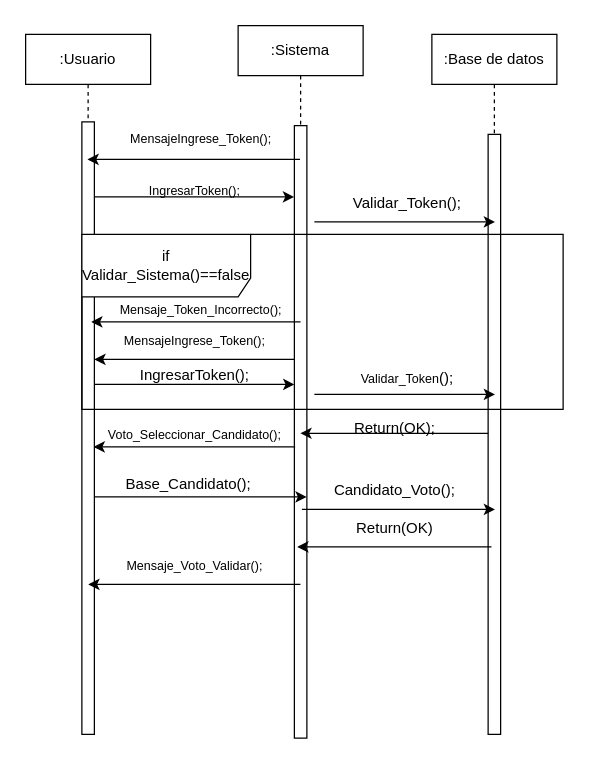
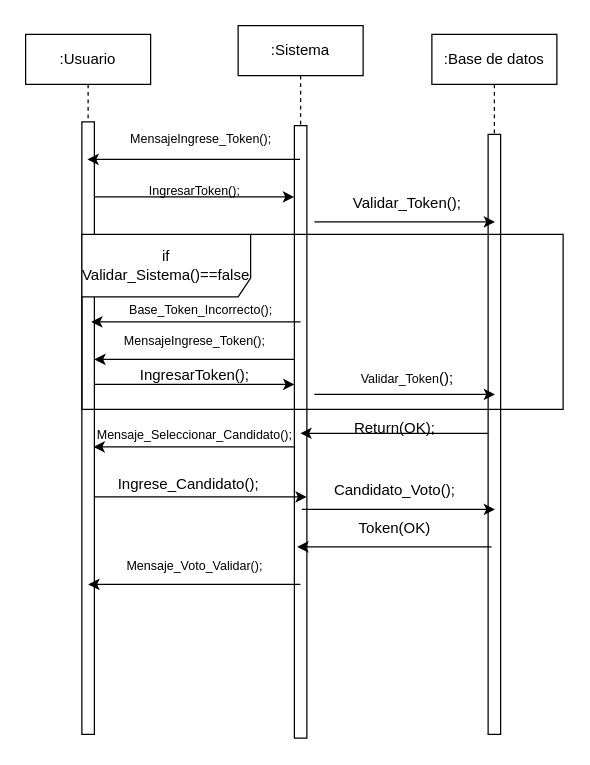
node "Mensaje_Token_Incorrecto();": label "Mensaje_Token_Incorrecto();" -> "Base_Token_Incorrecto();"
node "Voto_Seleccionar_Candidato();": label "Voto_Seleccionar_Candidato();" -> "Mensaje_Seleccionar_Candidato();"
node "Base_Candidato();": label "Base_Candidato();" -> "Ingrese_Candidato();"
node "Return(OK)": label "Return(OK)" -> "Token(OK)"
